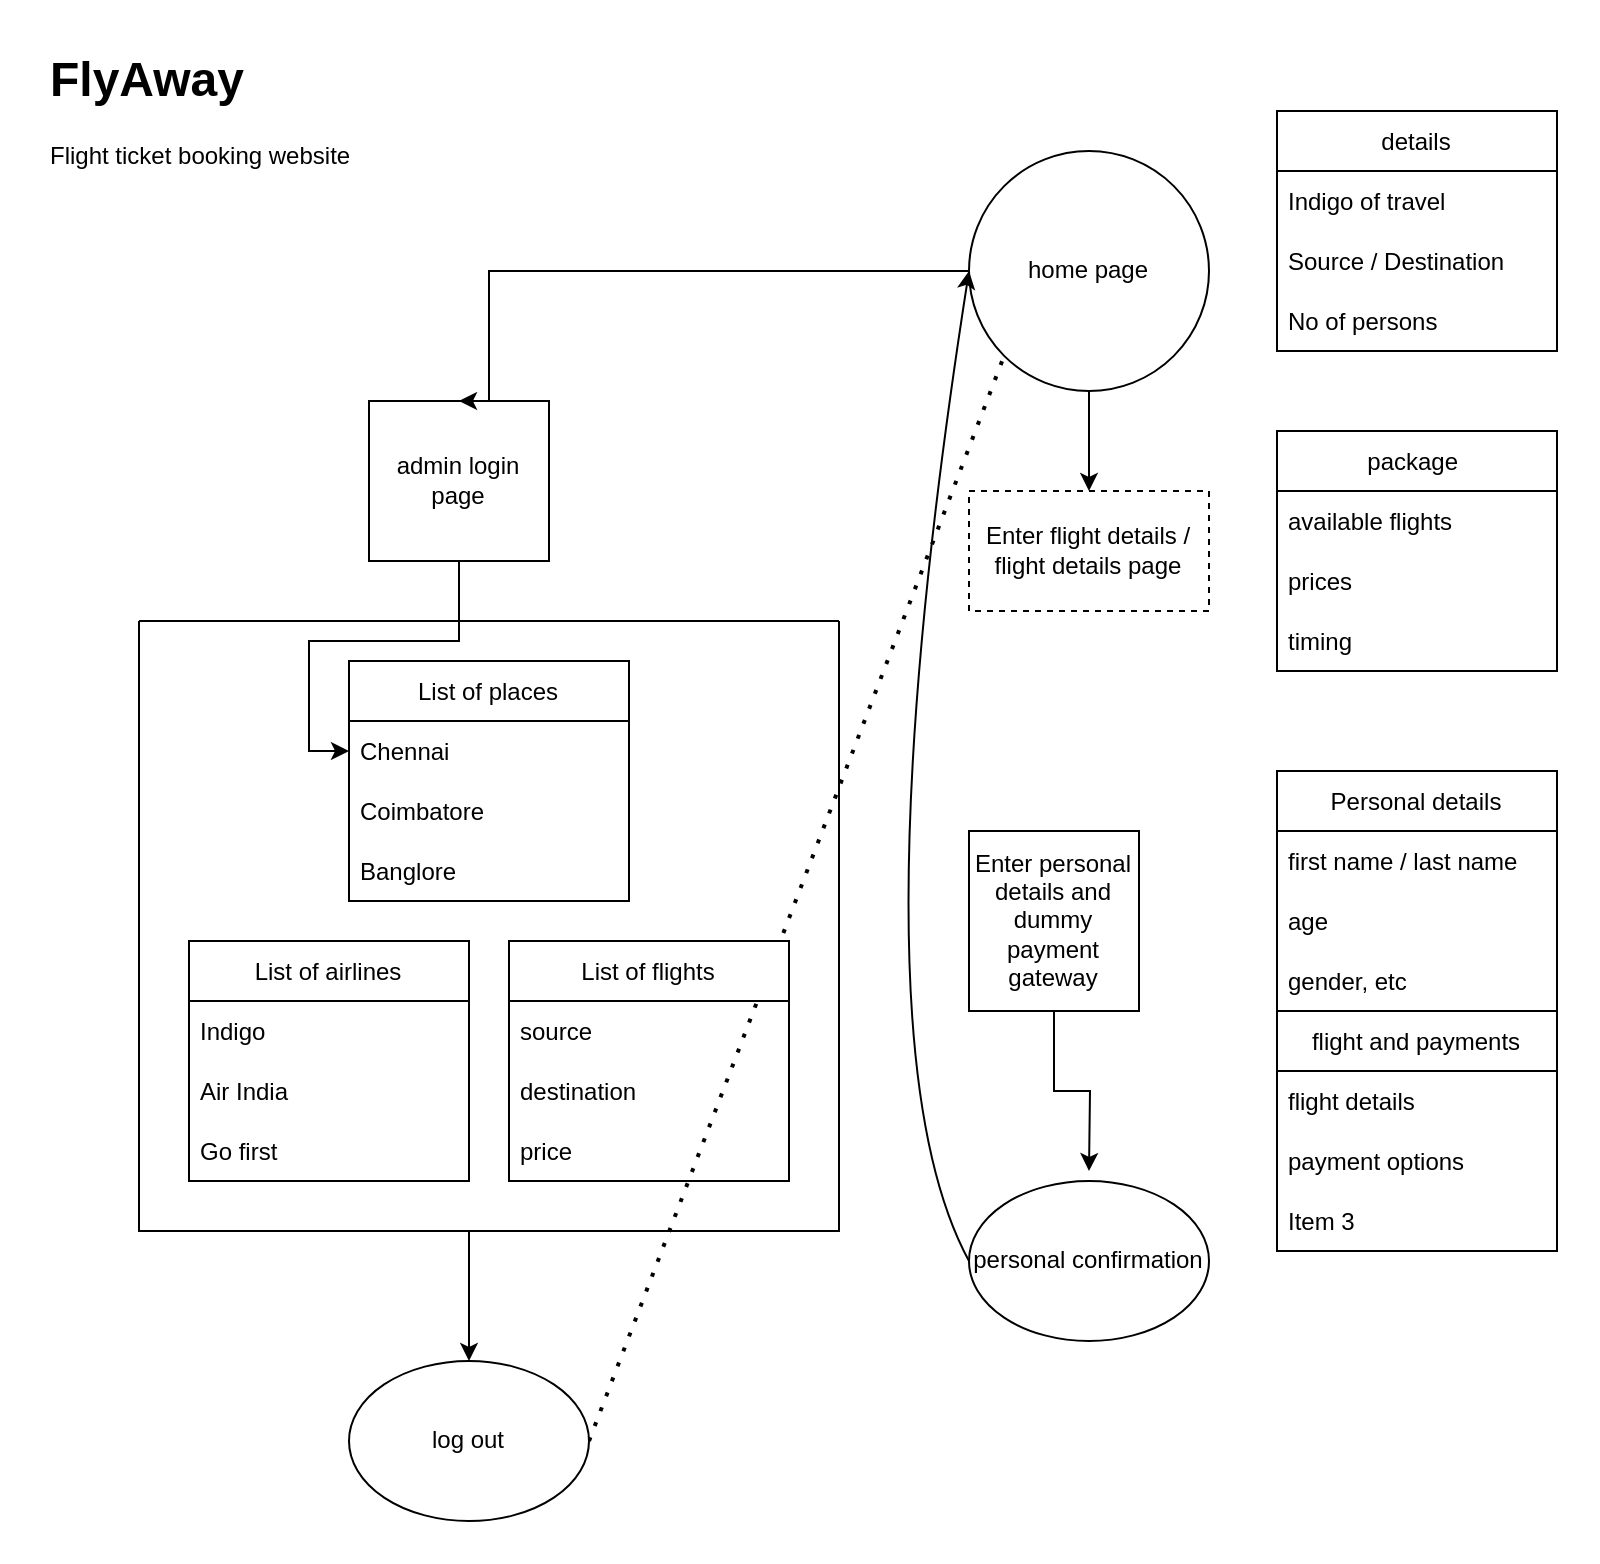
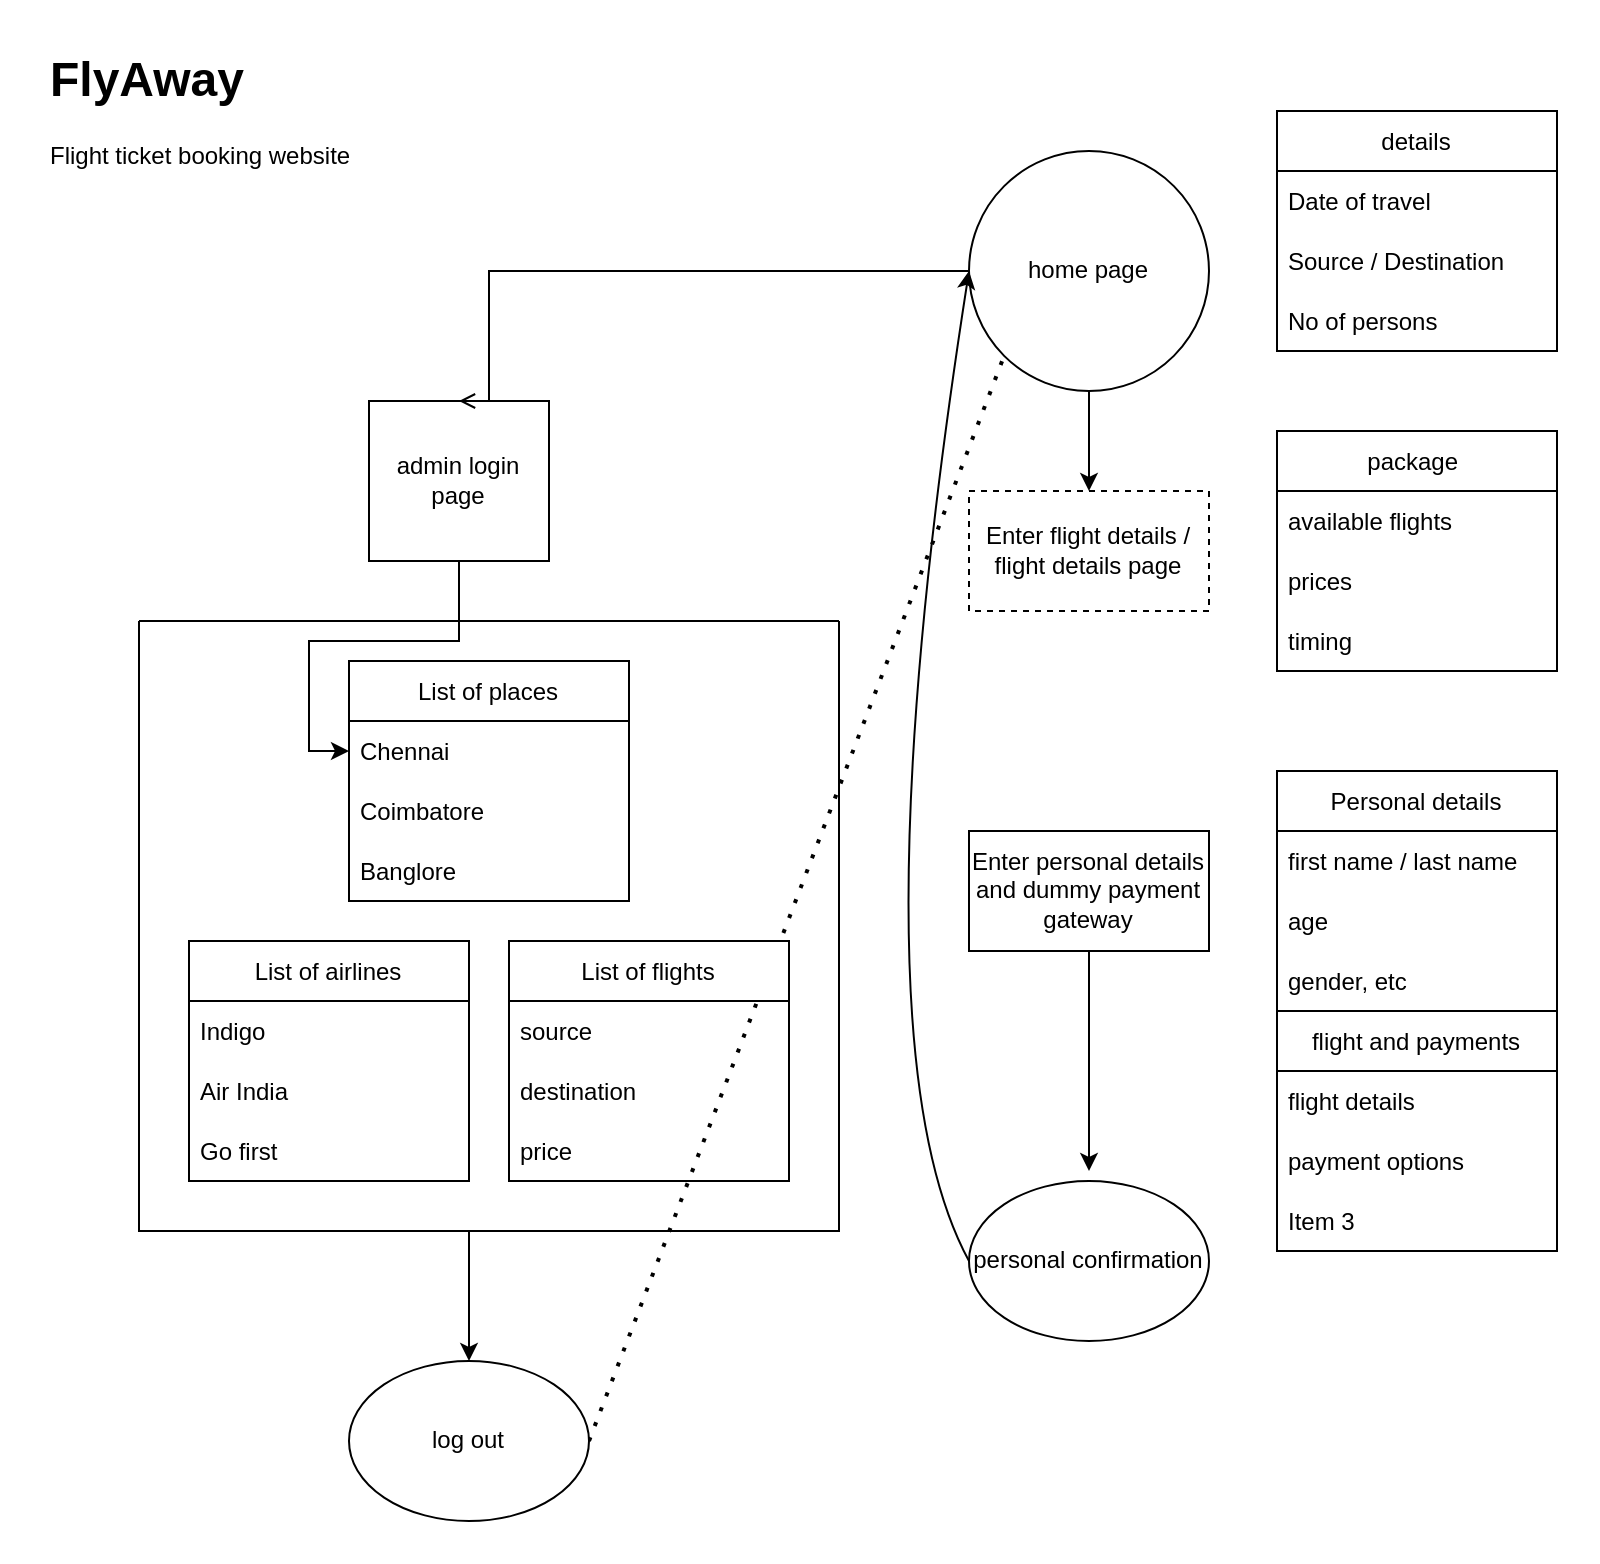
node "Indigo of travel": label "Indigo of travel" -> "Date of travel"
edge "home page" -> "admin login page": arrowhead classic -> open
node "Enter personal details and dummy payment gateway": size 170x180 -> 240x120
